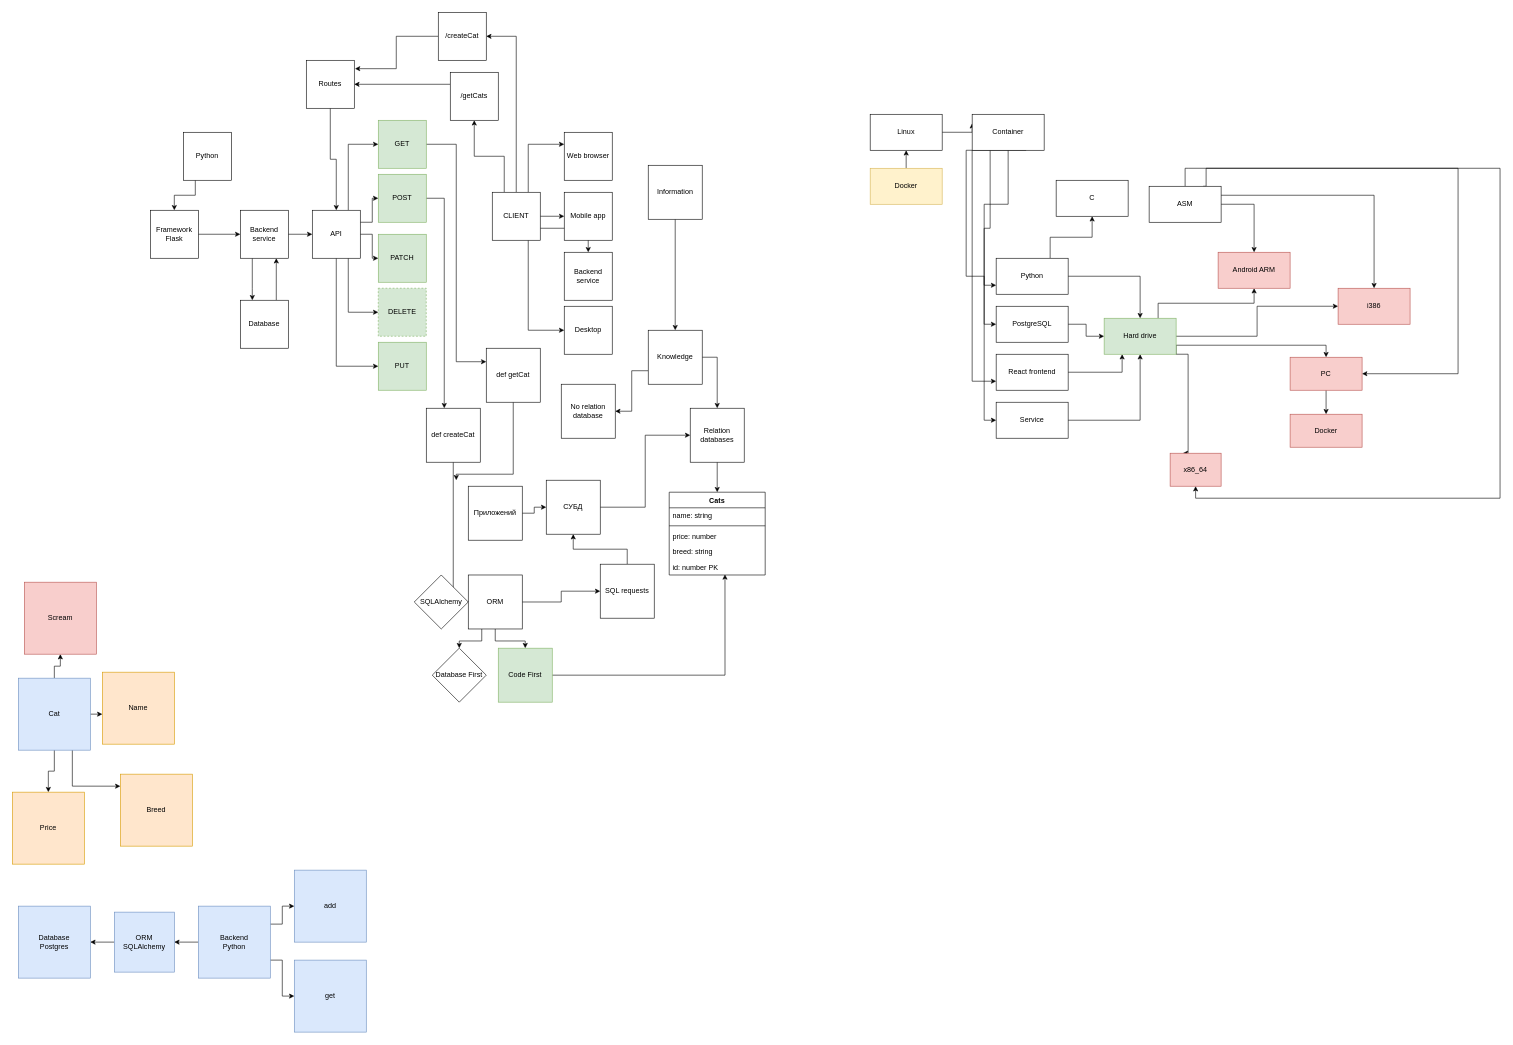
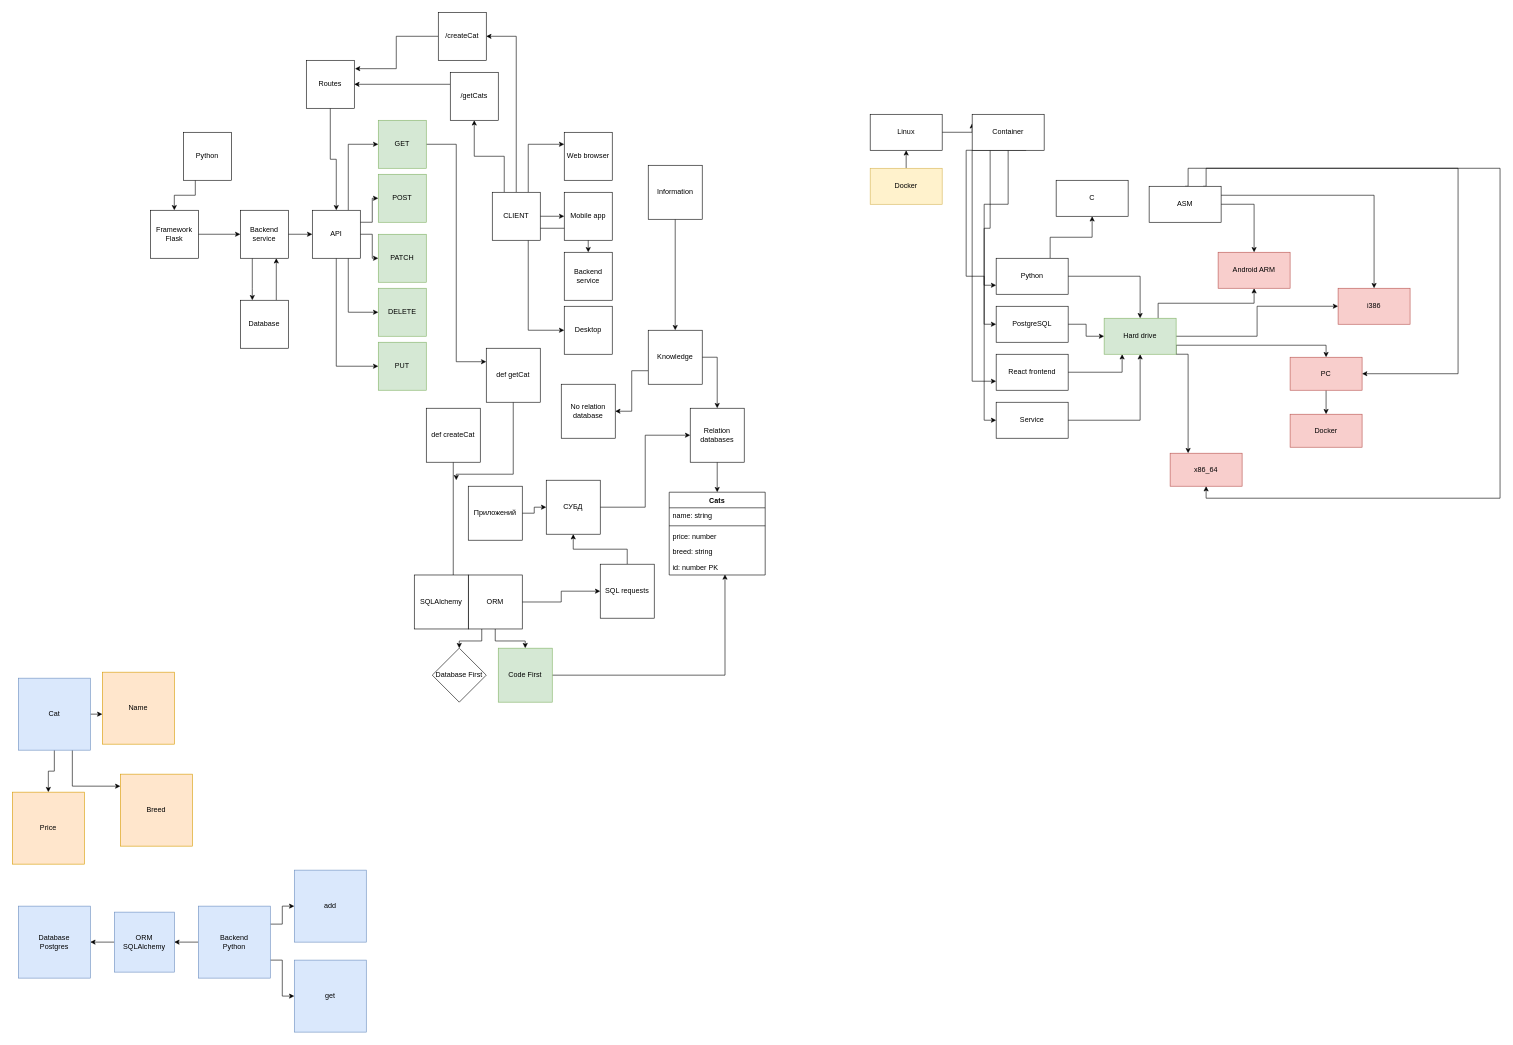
edge "POST" -> "def createCat": removed
node "DELETE": style dashed -> solid
node "x86_64": size 51x33 -> 72x33
node "SQLAlchemy": shape diamond -> rectangle
node "Scream": removed
edge "Cat" -> "Scream": removed
